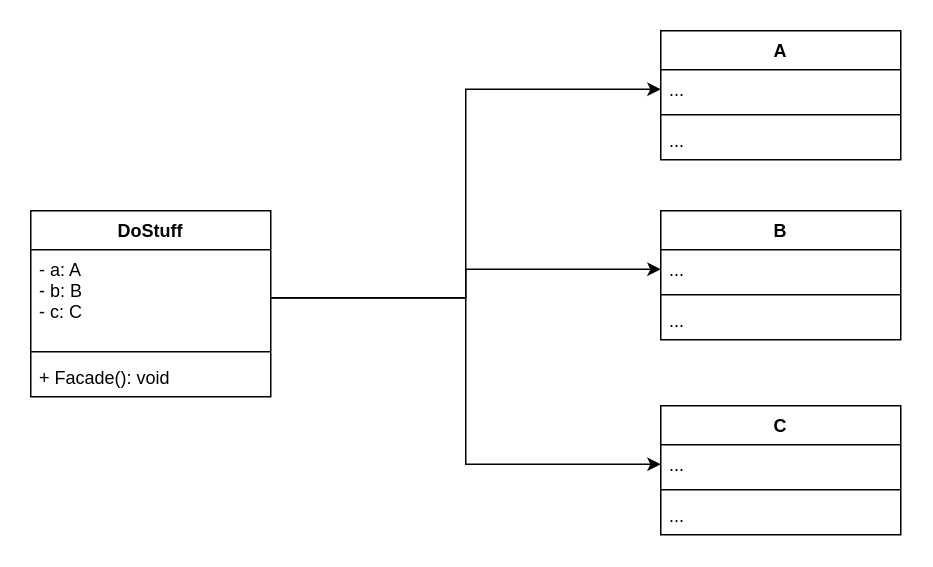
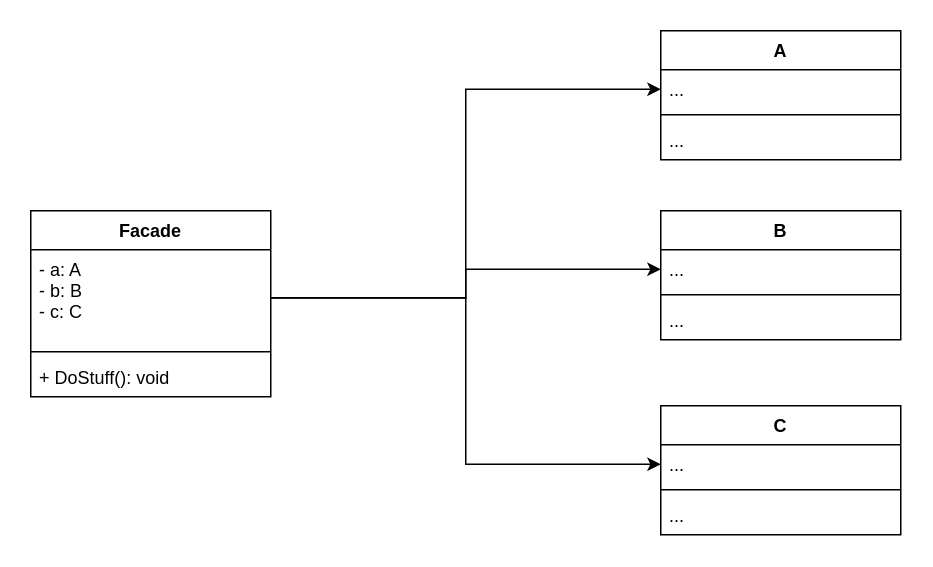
node "DoStuff": label "DoStuff" -> "Facade"
node "+ Facade(): void": label "+ Facade(): void" -> "+ DoStuff(): void"
